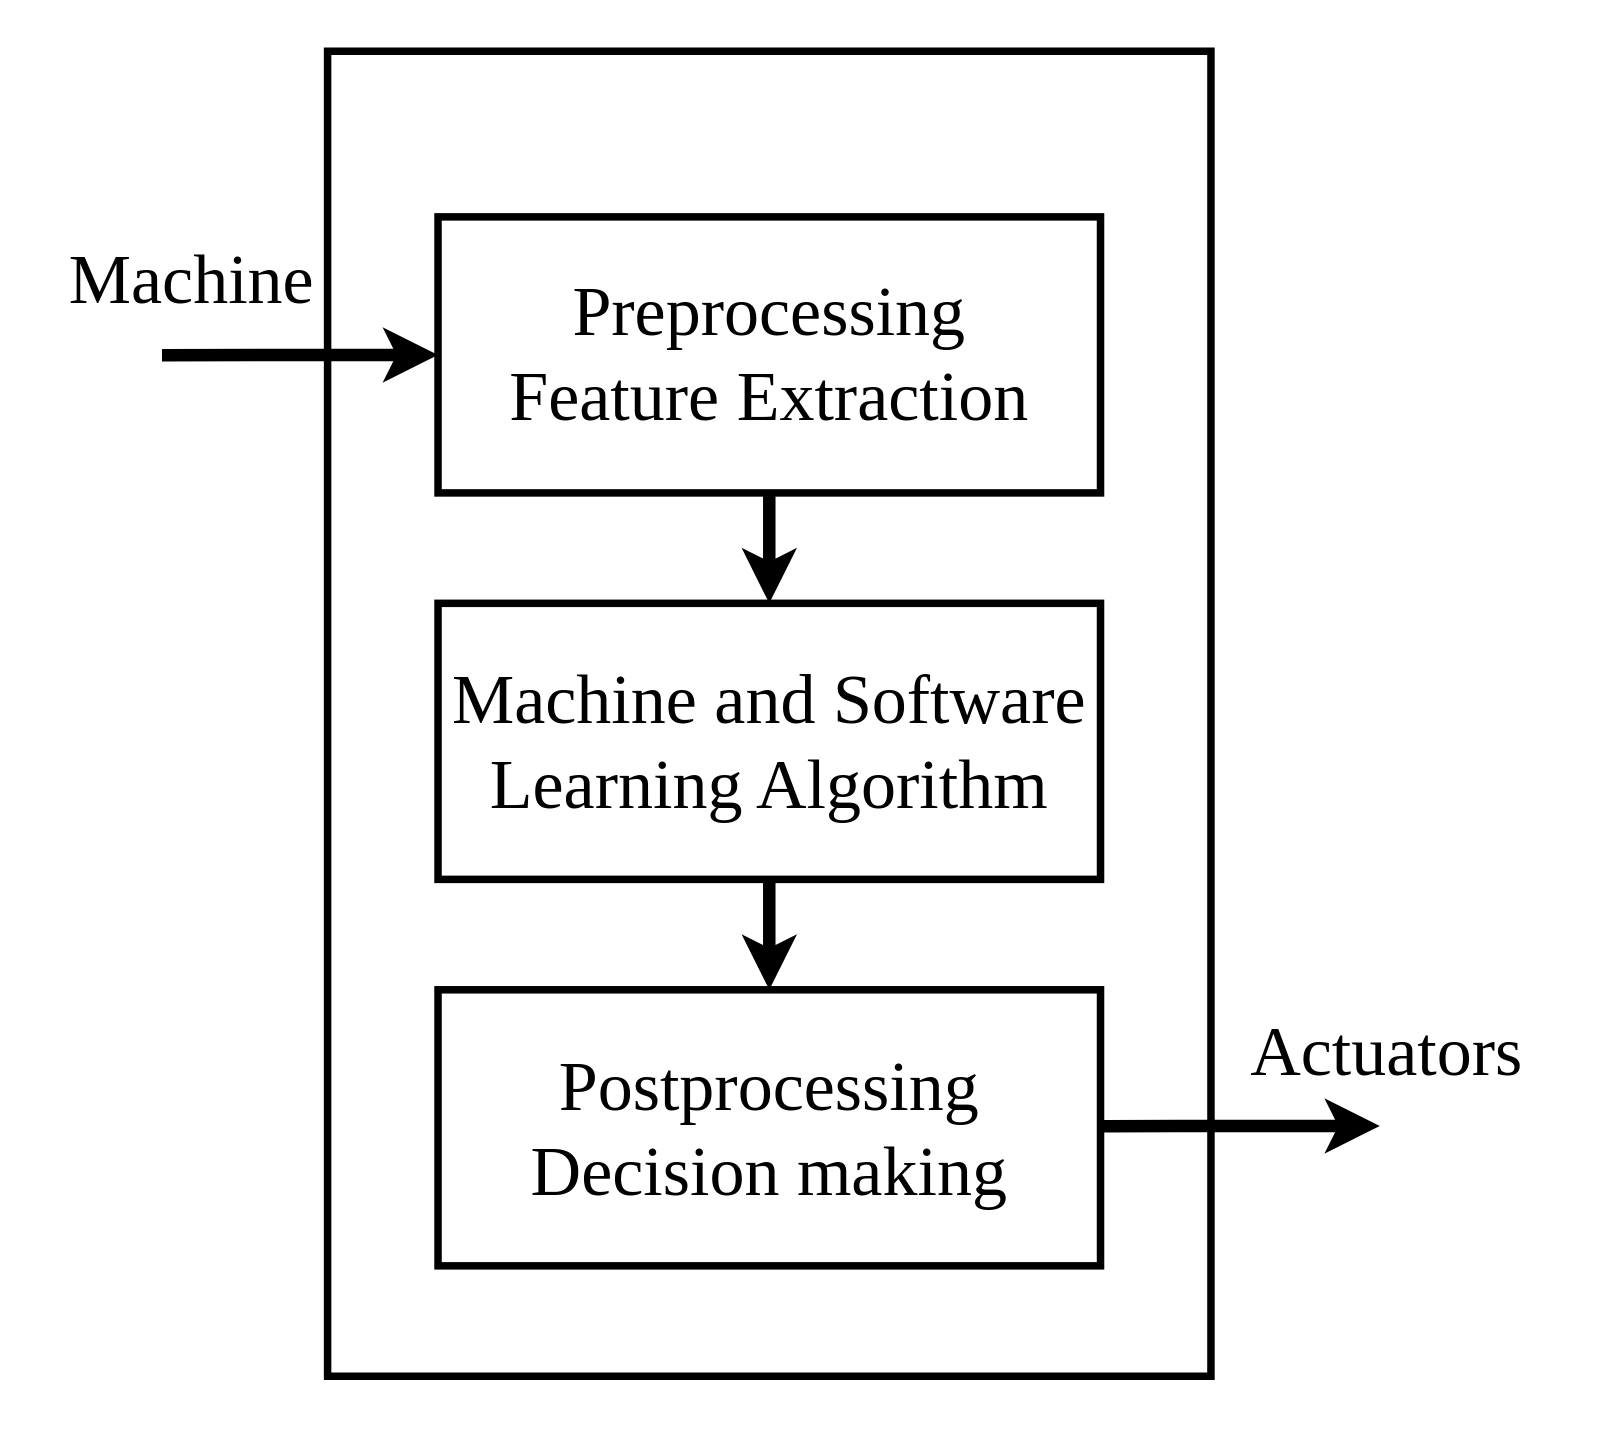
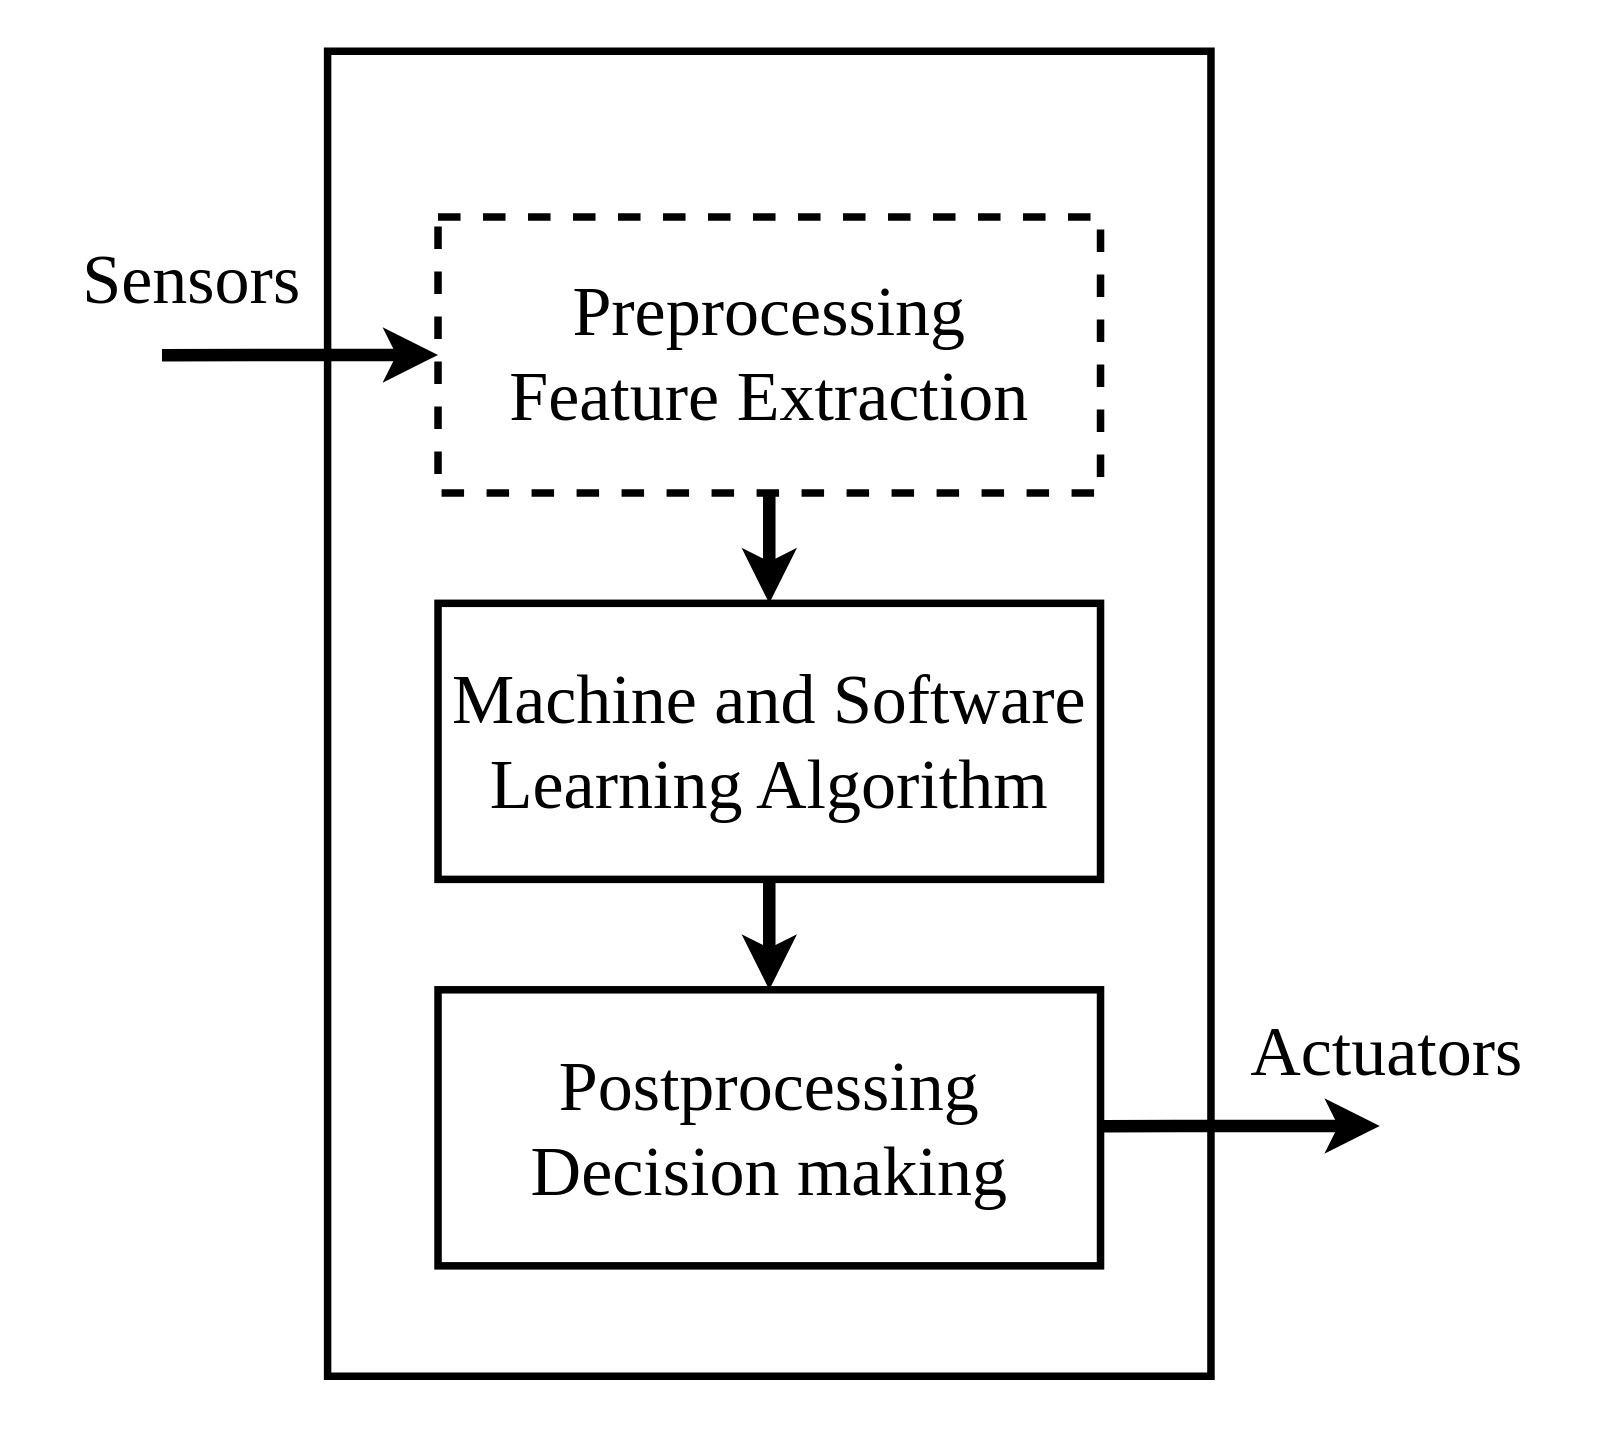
node "Machine": label "Machine" -> "Sensors"
node "PreprocessingFeature Extraction": style solid -> dashed
